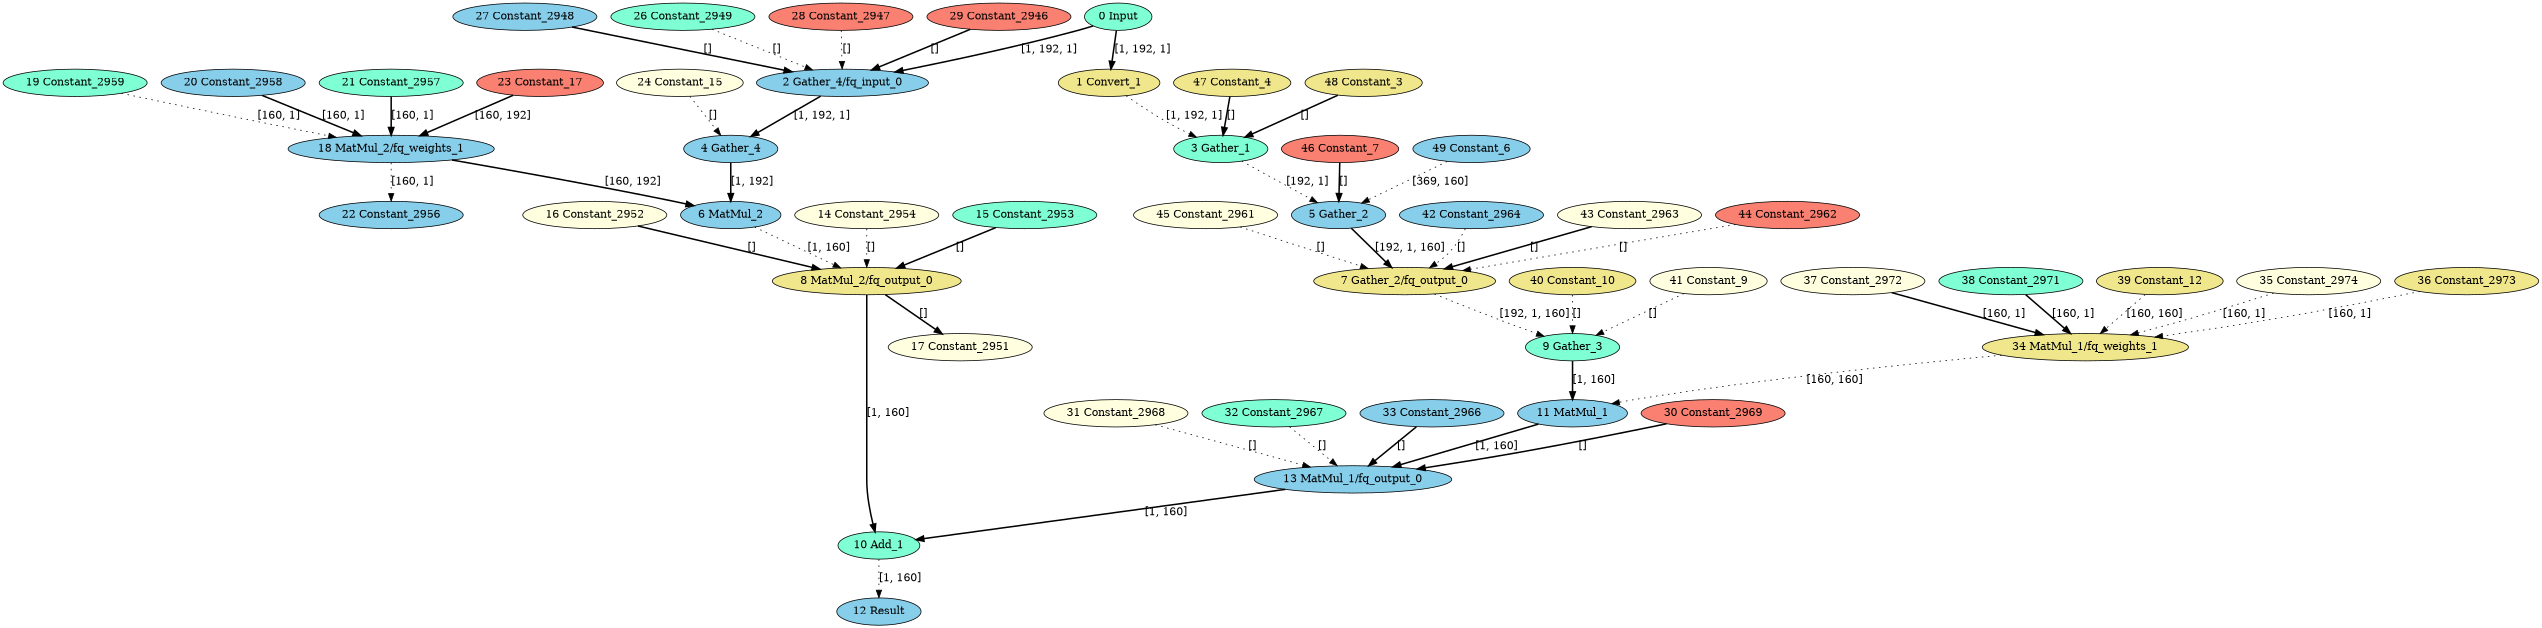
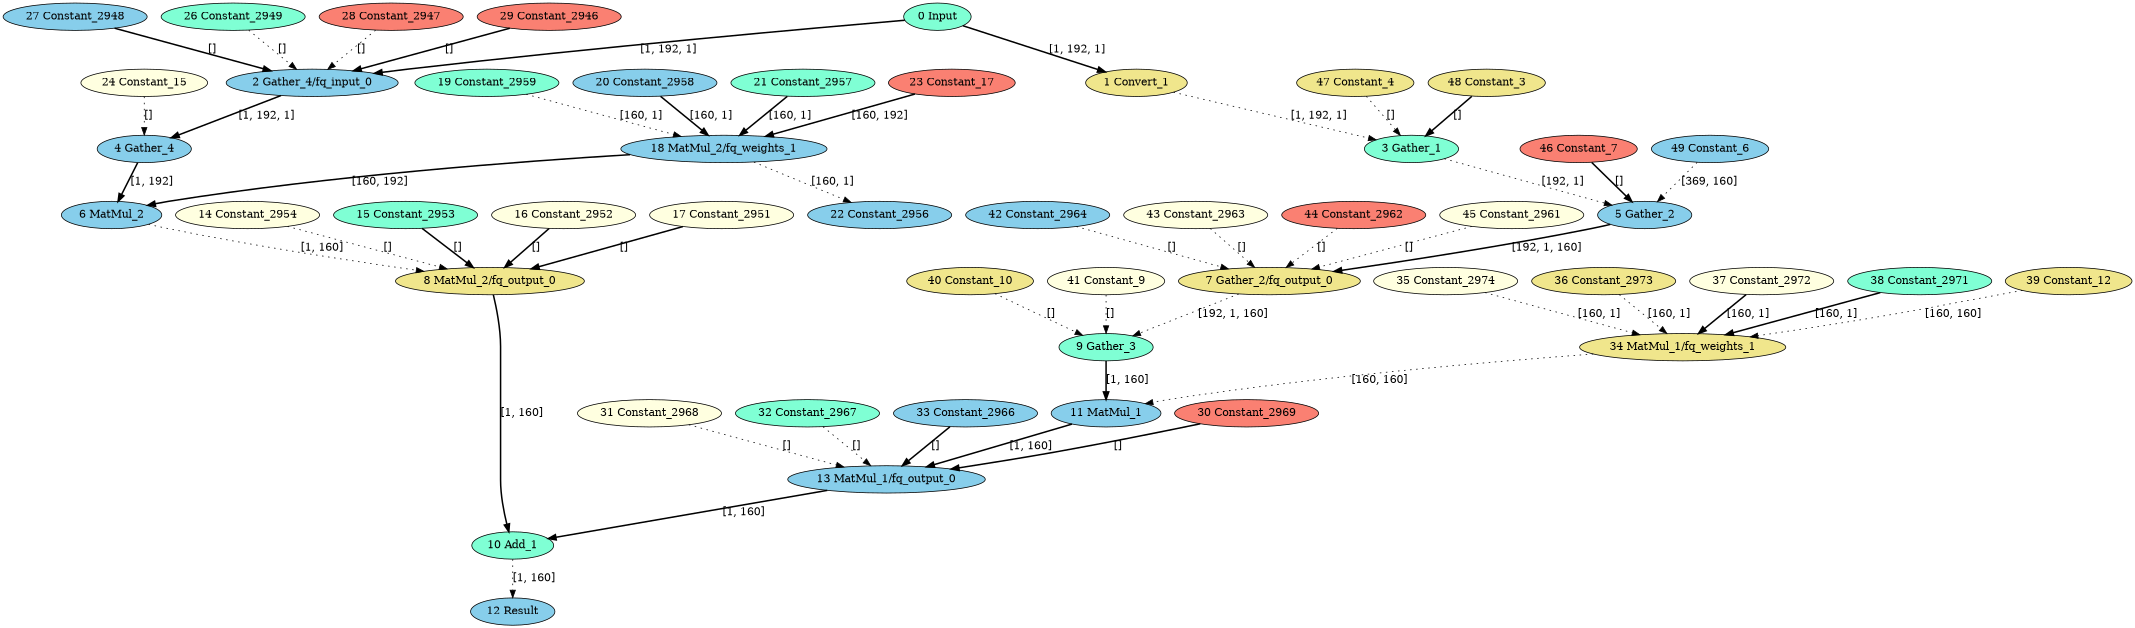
edge "47 Constant_4" -> "3 Gather_1": style bold -> dotted
edge "43 Constant_2963" -> "7 Gather_2/fq_output_0": style bold -> dotted
edge "8 MatMul_2/fq_output_0" -> "17 Constant_2951": reversed
